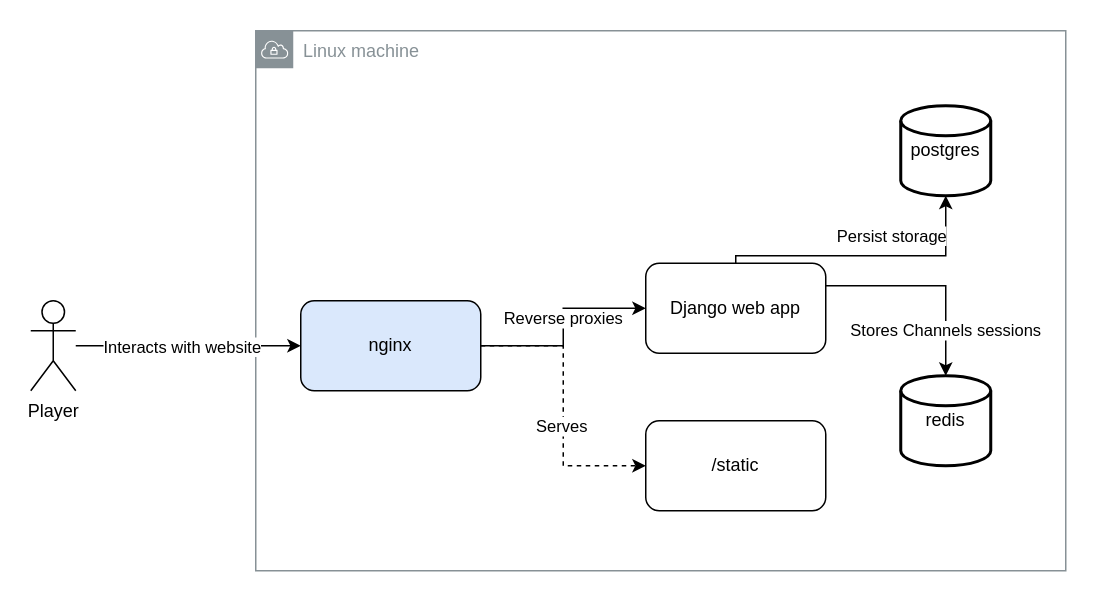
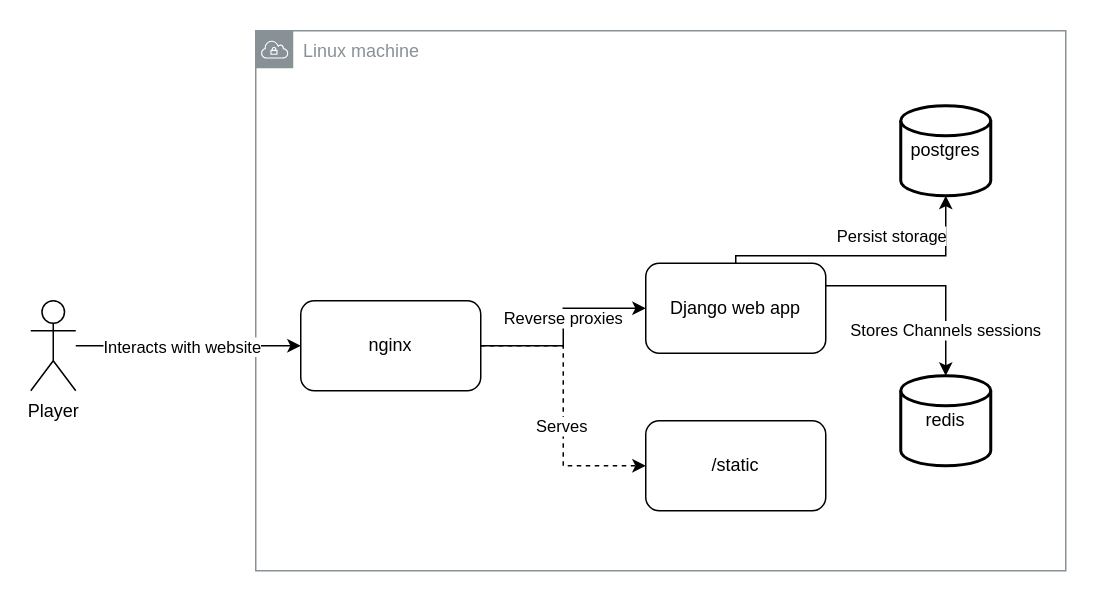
node "nginx": fillcolor #dae8fc -> #ffffff
